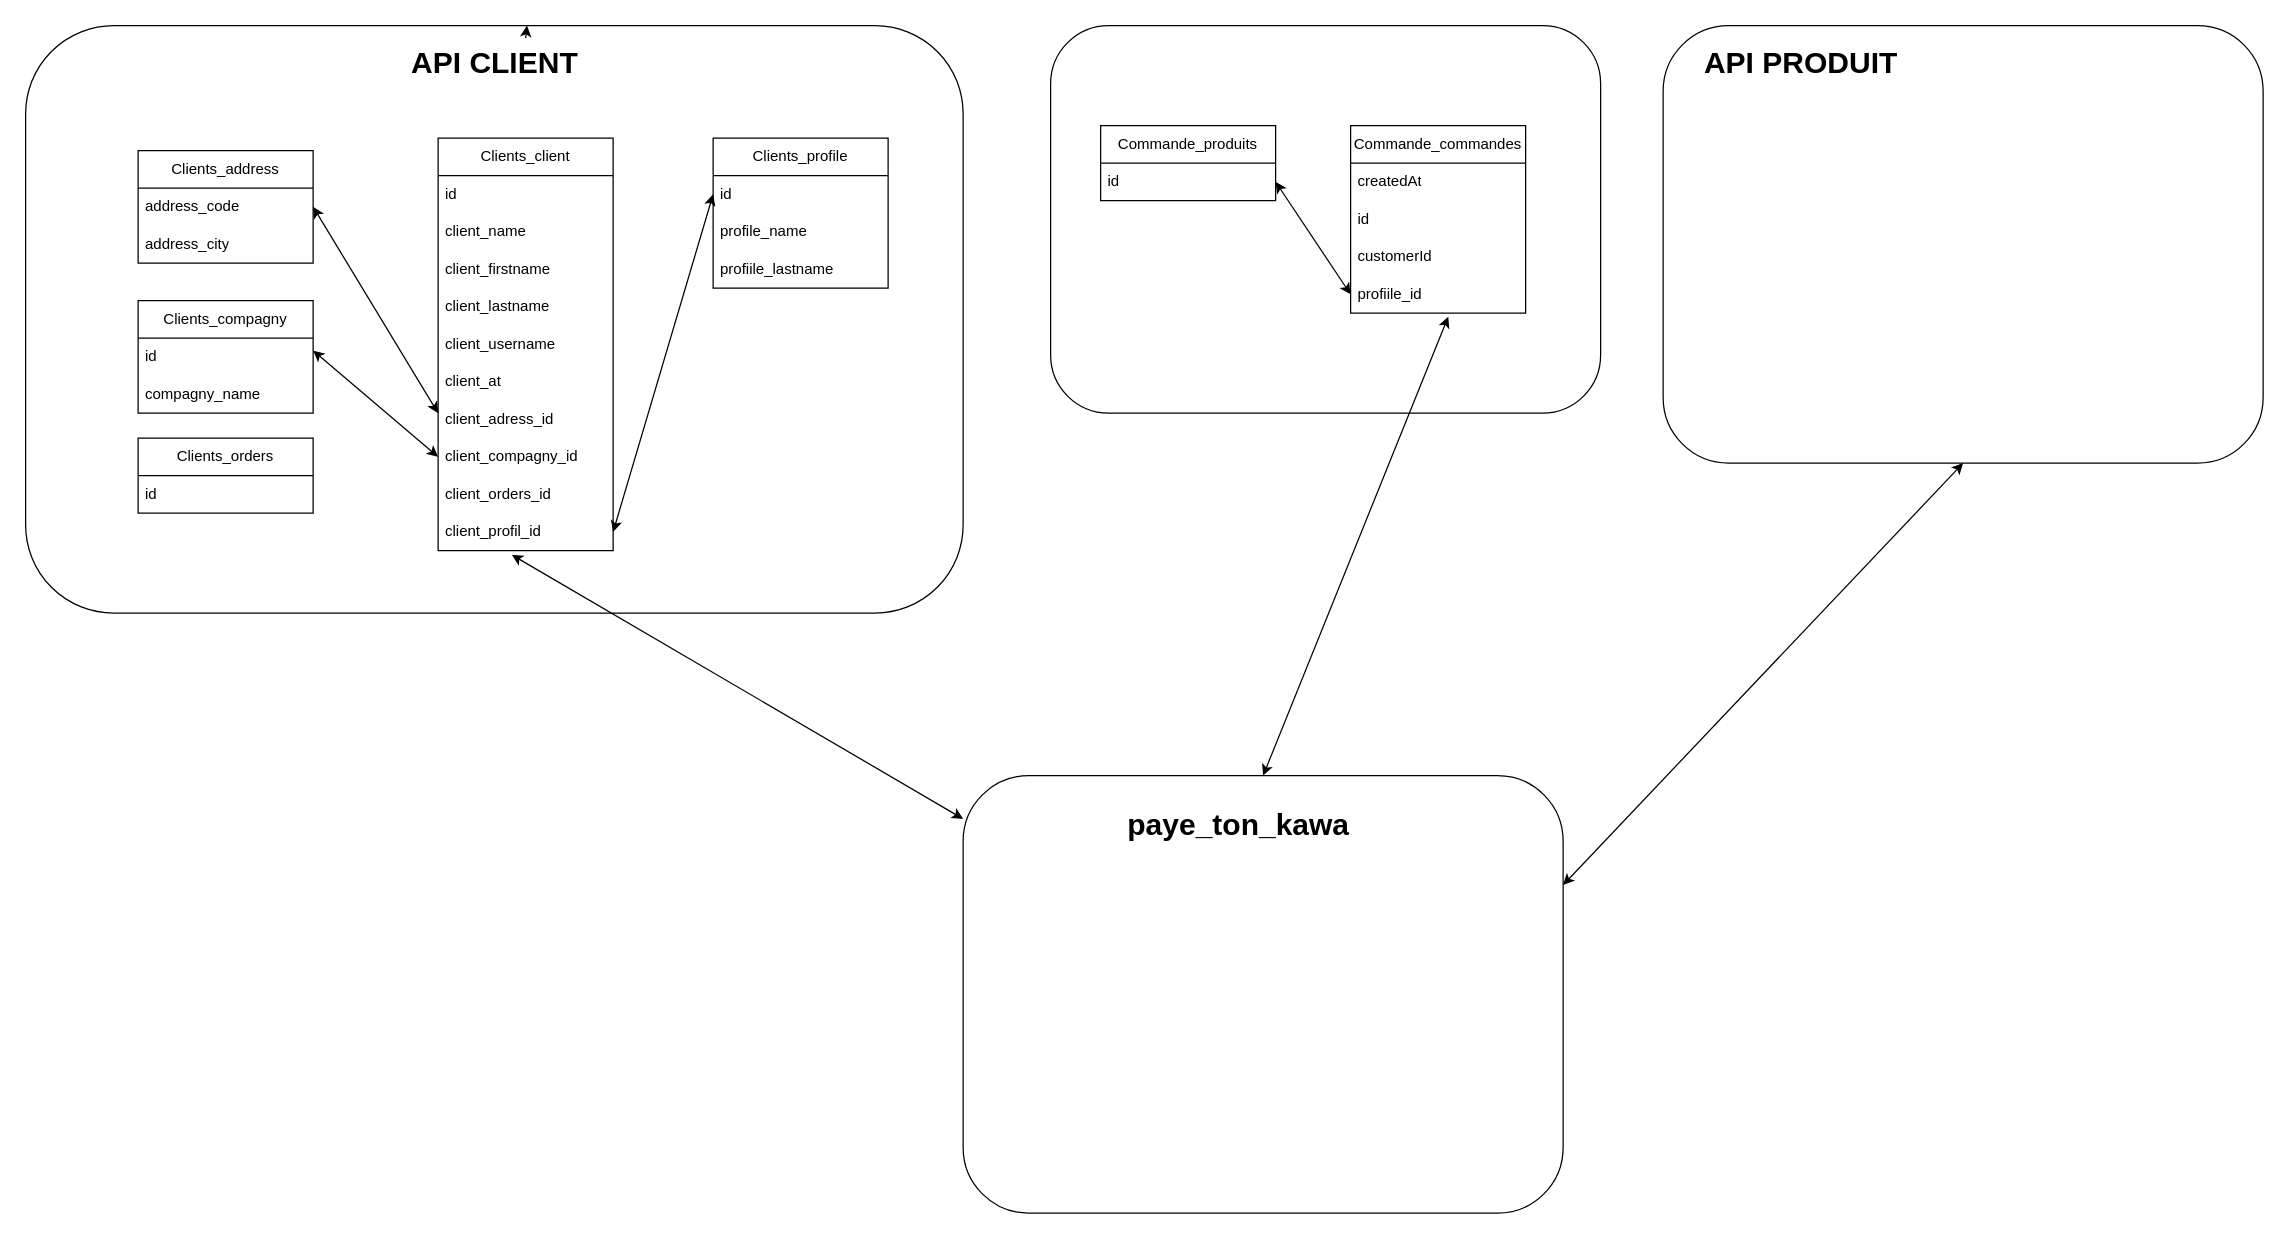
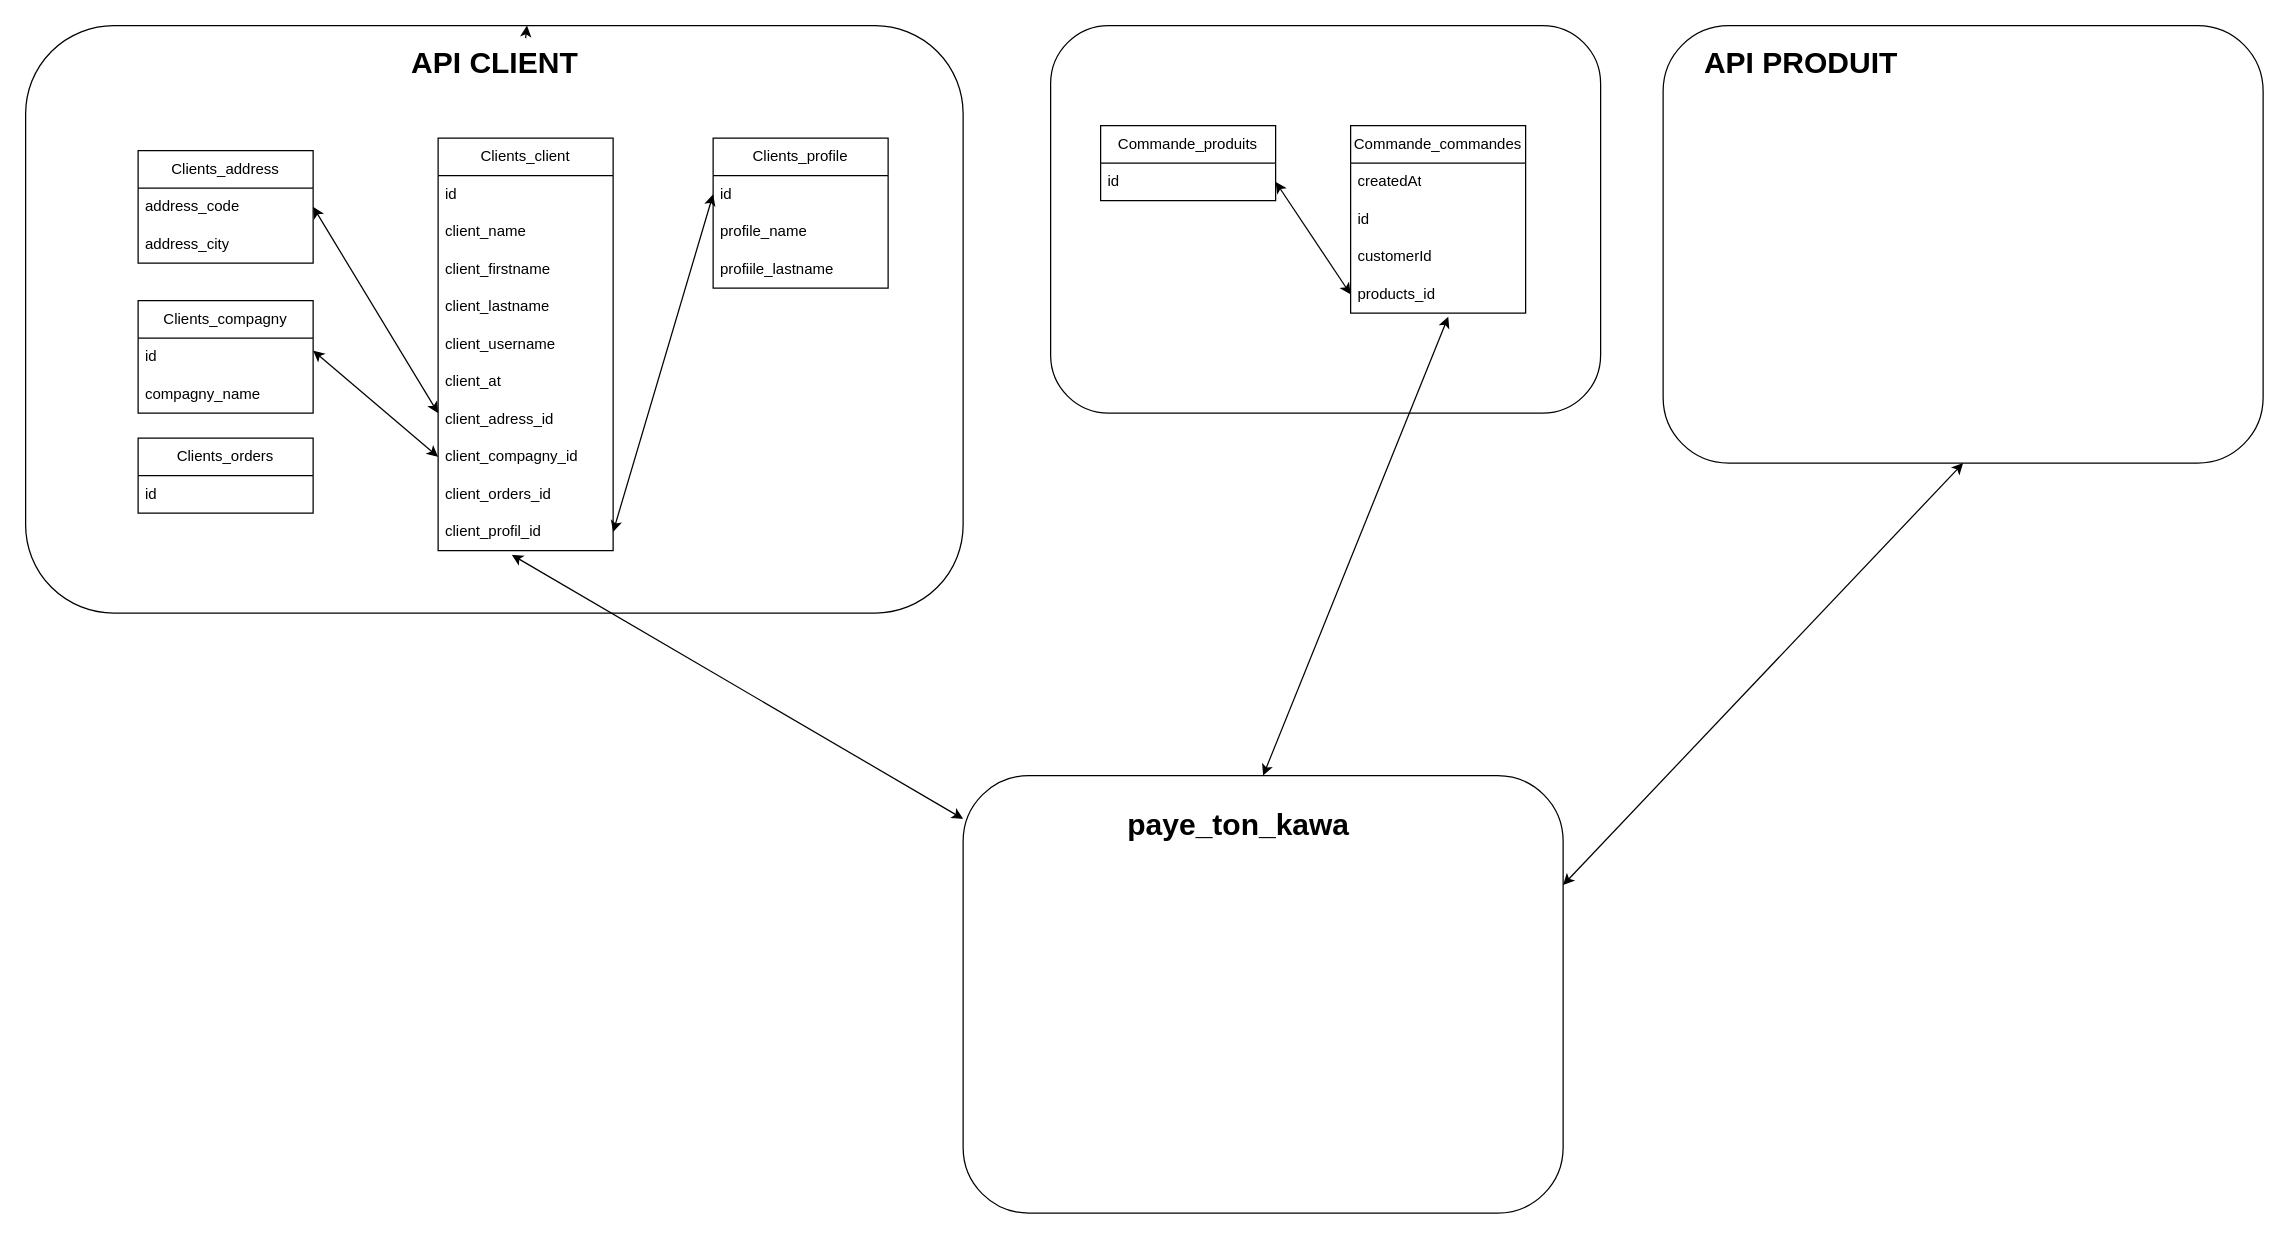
node "profiile_id": label "profiile_id" -> "products_id"
